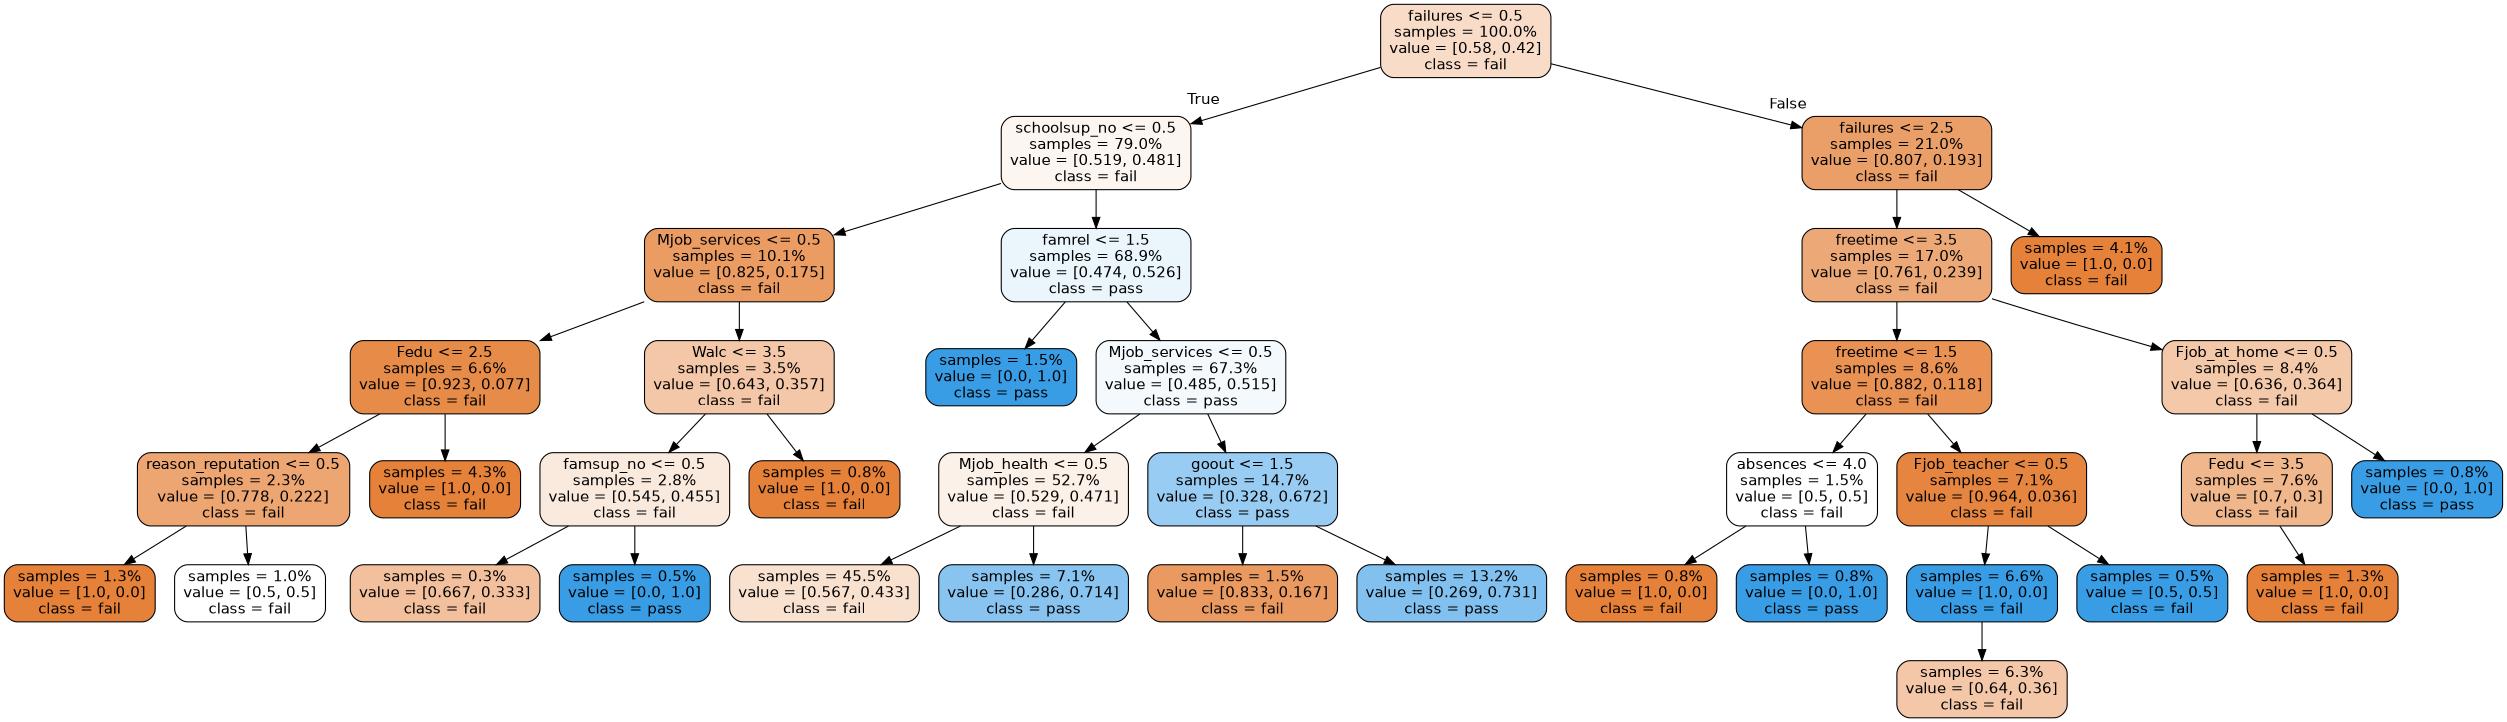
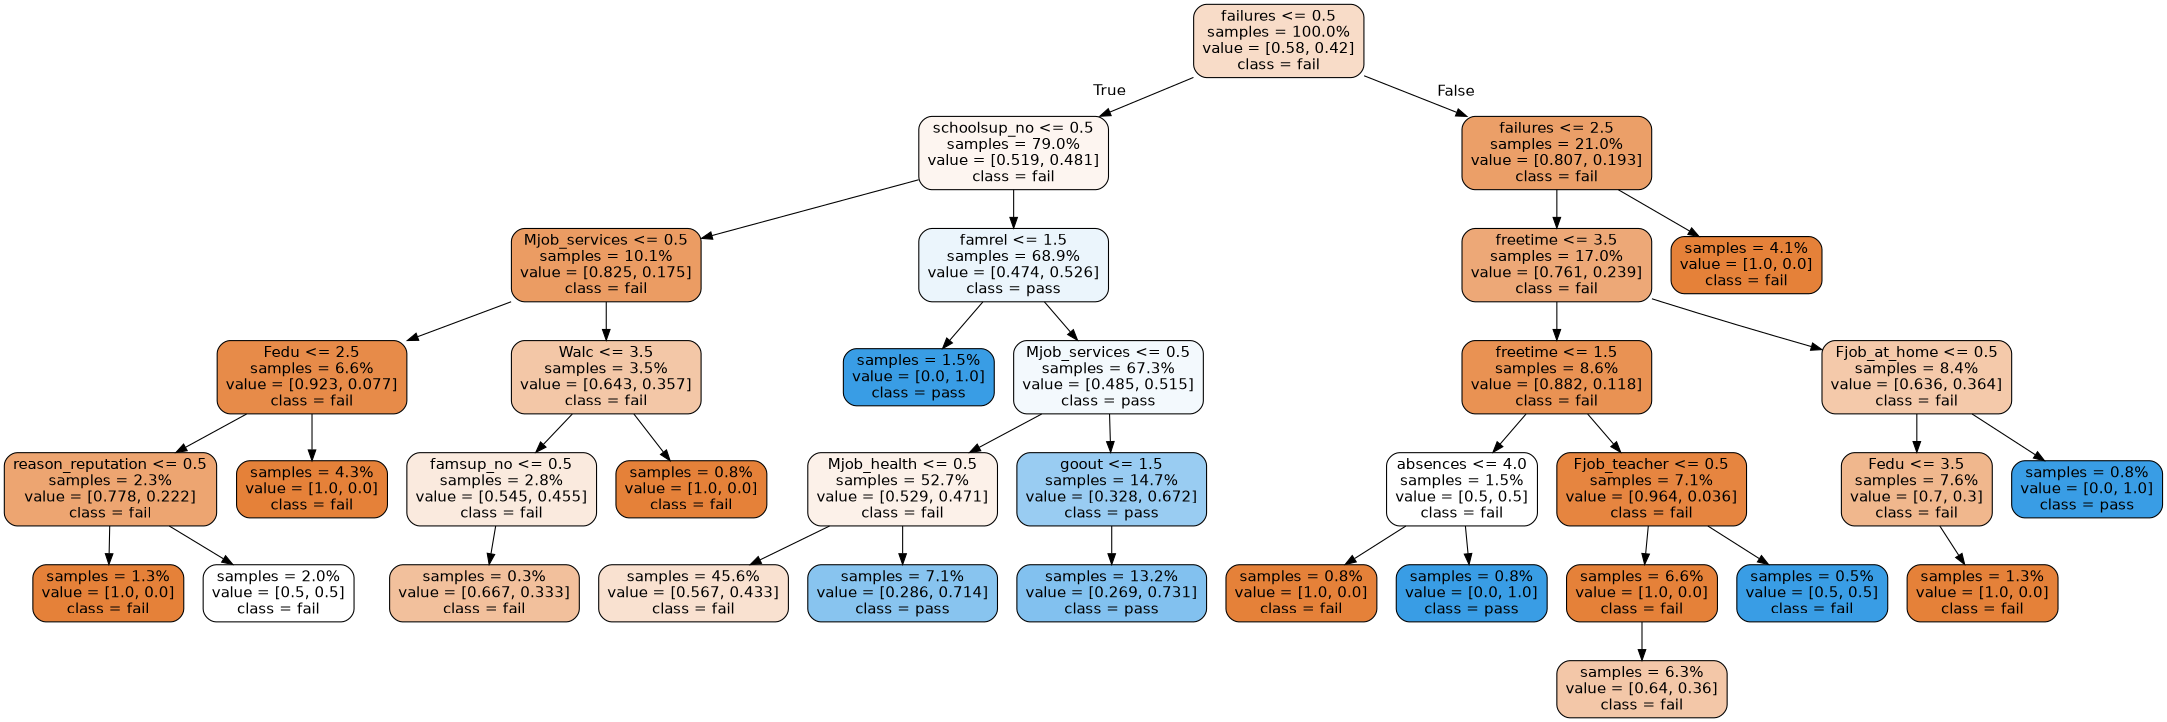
node "samples = 1.0% value = [0.5, 0.5] class = fail": label "samples = 1.0% value = [0.5, 0.5] class = fail" -> "samples = 2.0% value = [0.5, 0.5] class = fail"
node "samples = 0.5% value = [0.0, 1.0] class = pass": removed
node "samples = 45.5% value = [0.567, 0.433] class = fail": label "samples = 45.5% value = [0.567, 0.433] class = fail" -> "samples = 45.6% value = [0.567, 0.433] class = fail"
node "samples = 1.5% value = [0.833, 0.167] class = fail": removed
node "samples = 6.6% value = [1.0, 0.0] class = fail": fillcolor #399de5ff -> #e58139ff
